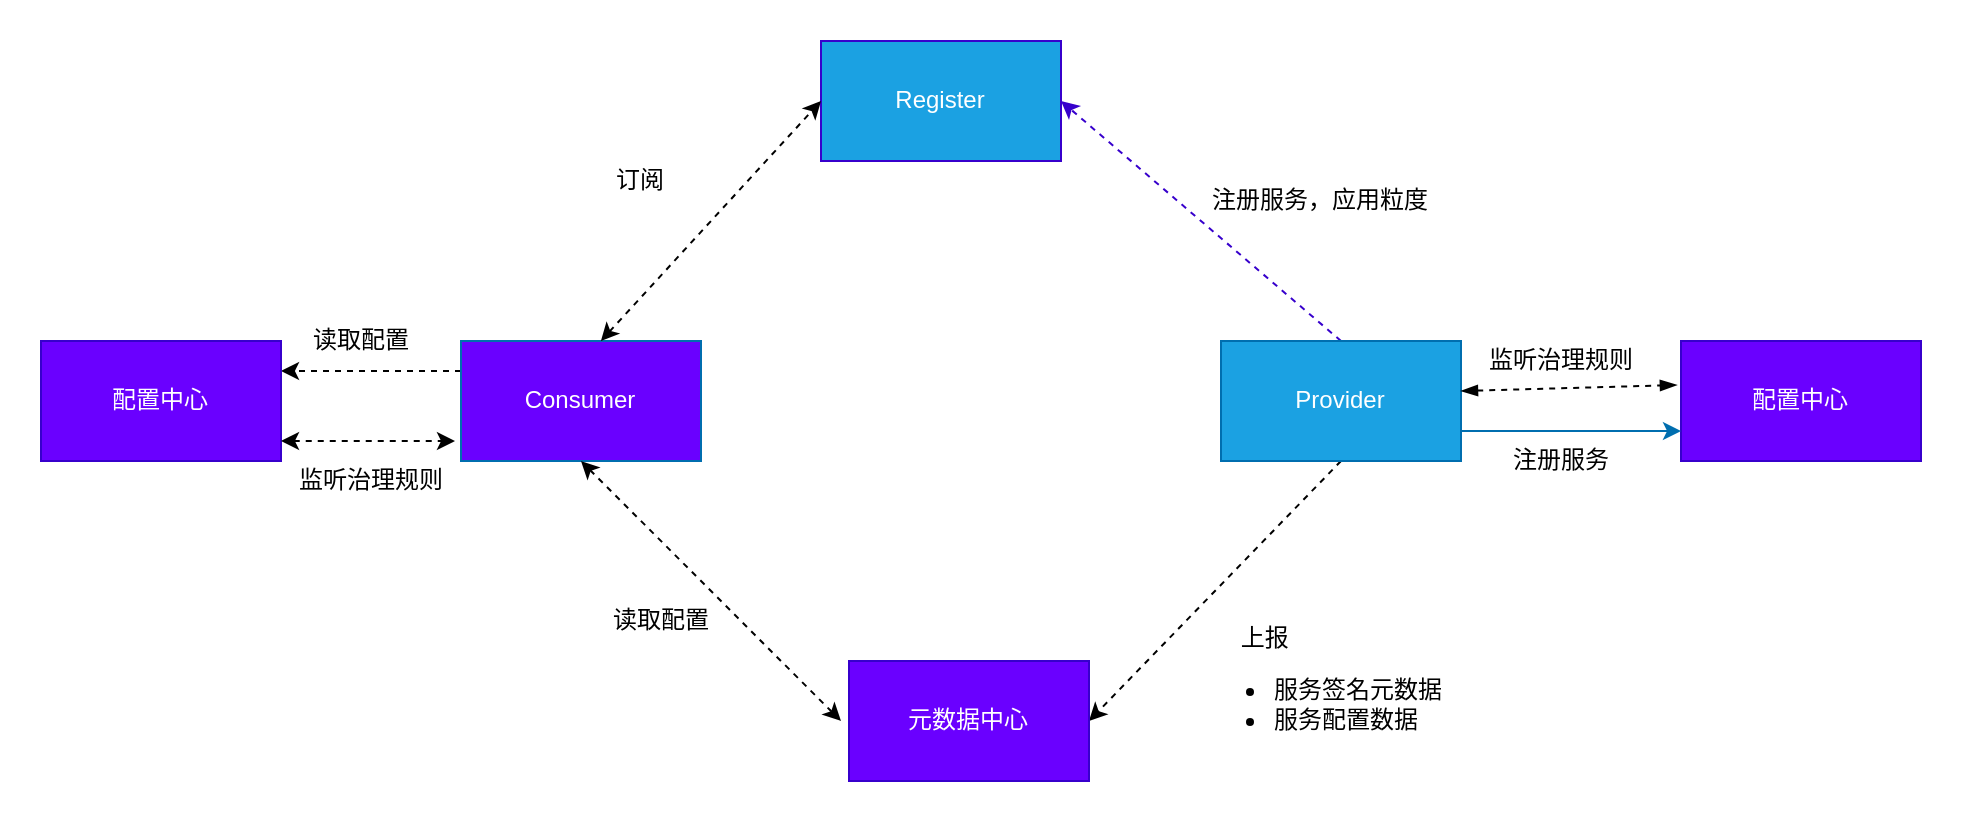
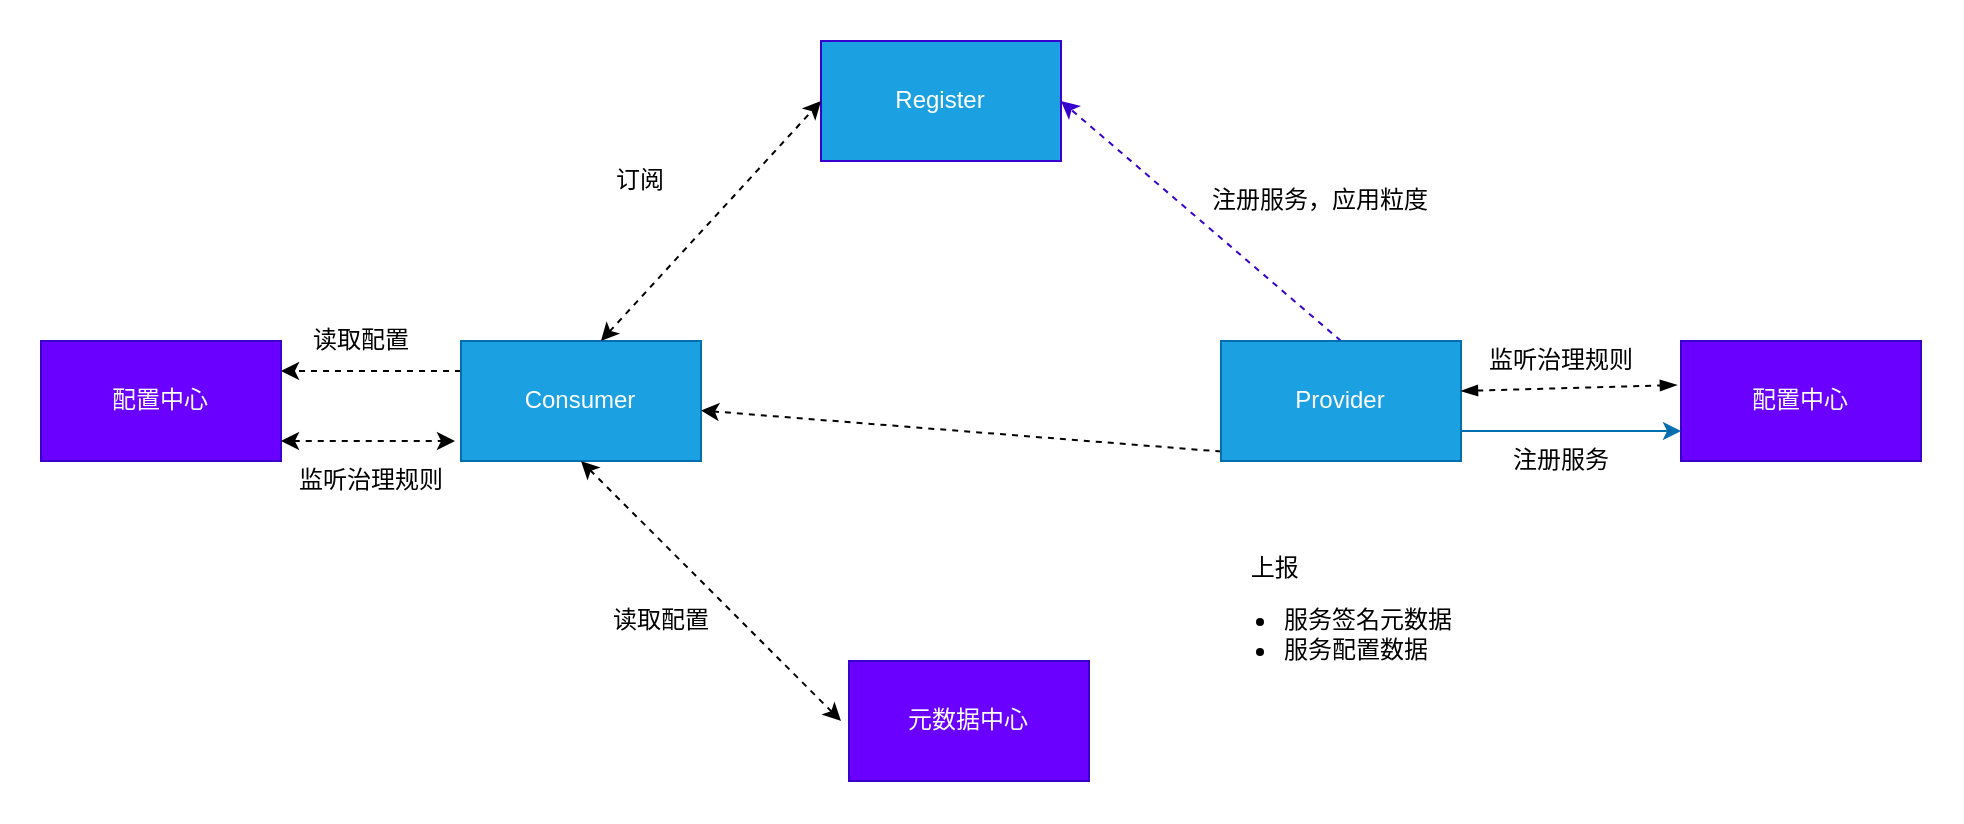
node "Consumer": fillcolor #6a00ff -> #1ba1e2
edge "Provider" -> "元数据中心": now "Provider" -> "Consumer"
node "上报 服务签名元数据 服务配置数据": moved (1356, 691) -> (1366, 621)
